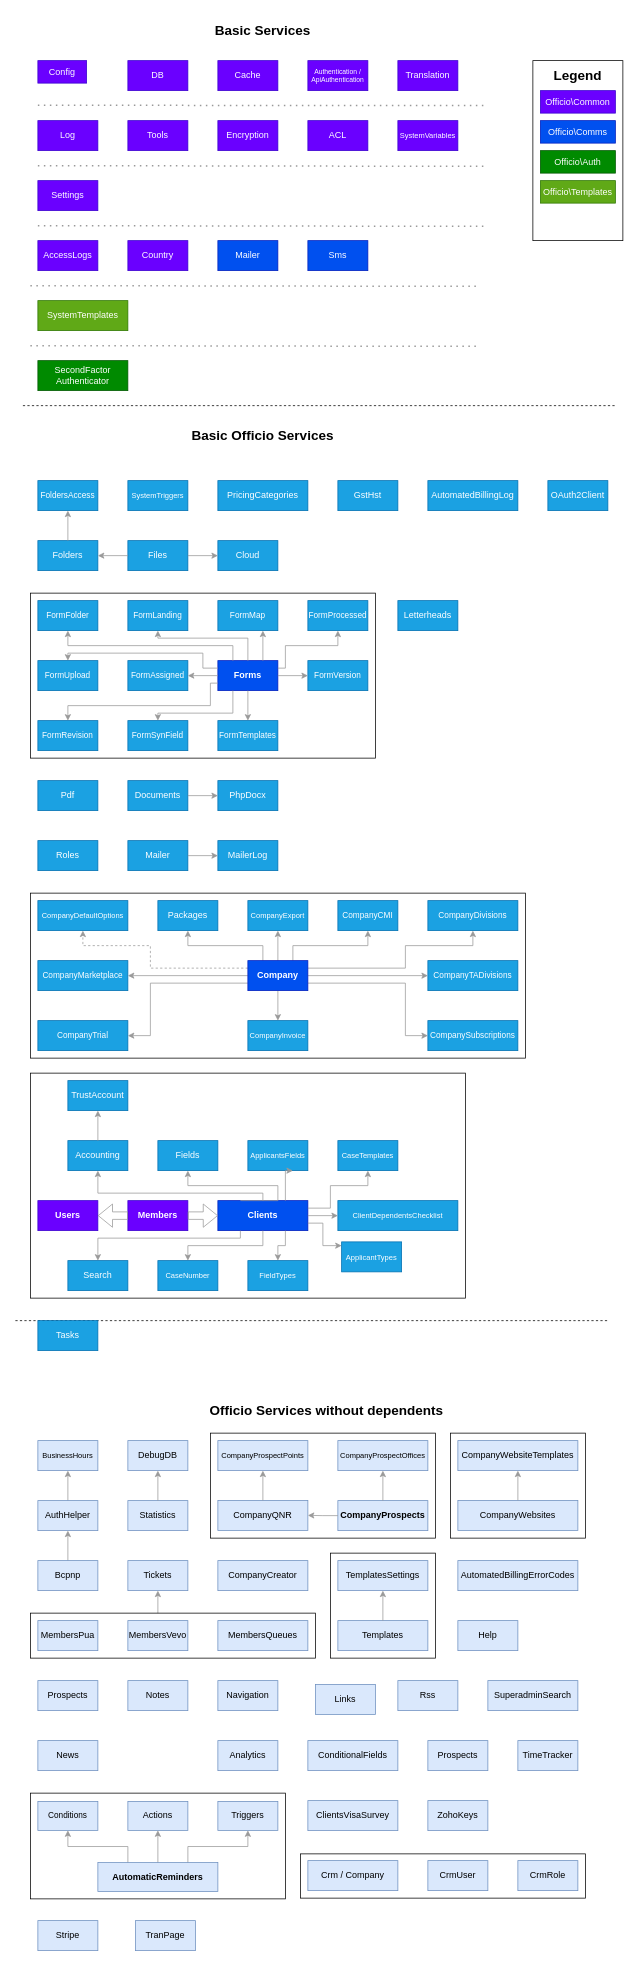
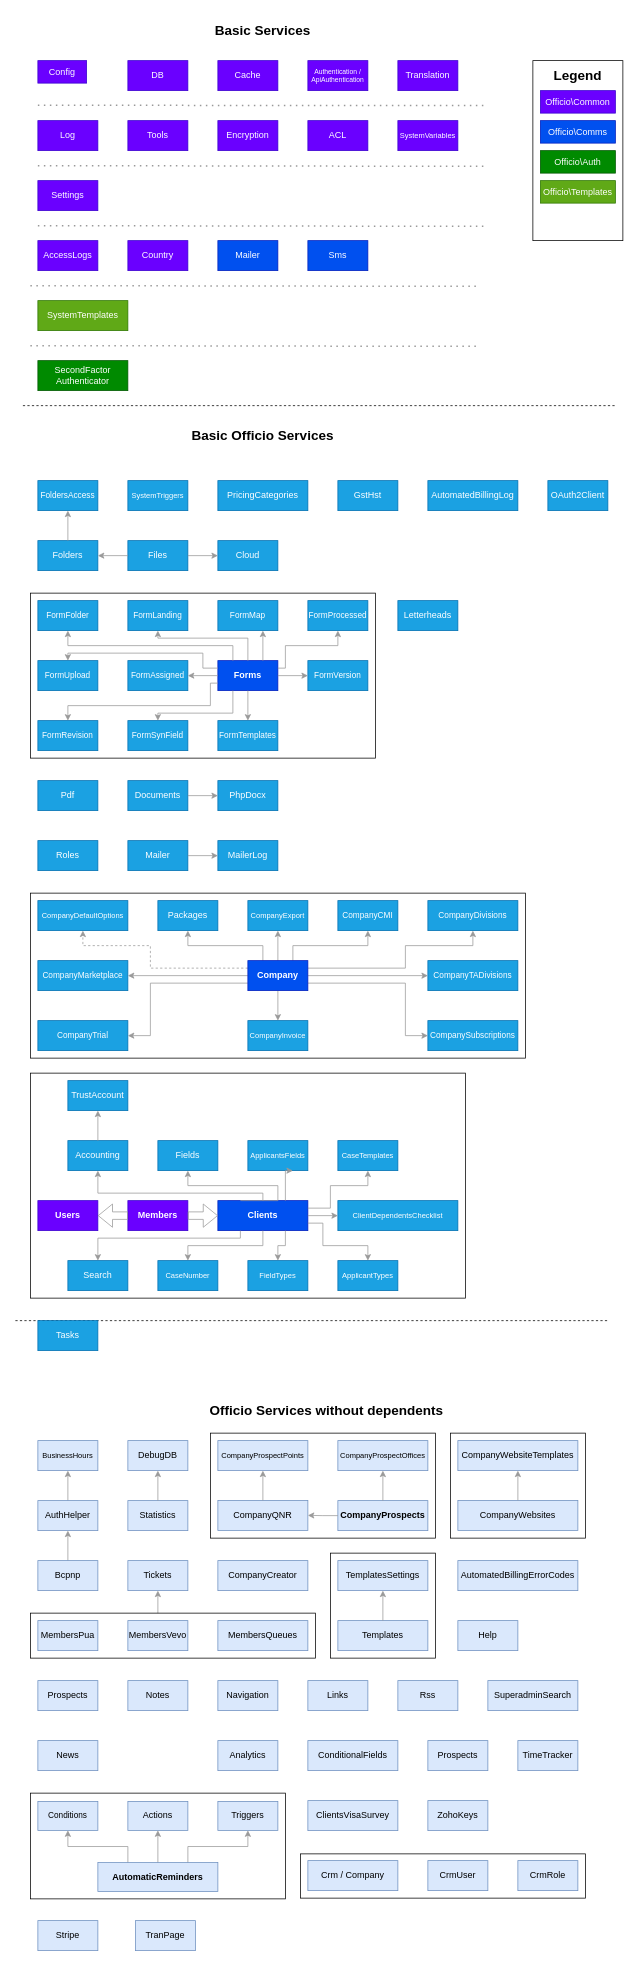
node "ApplicantTypes": moved (372, 1257) -> (368, 1275)
node "Links": moved (345, 1699) -> (338, 1695)
